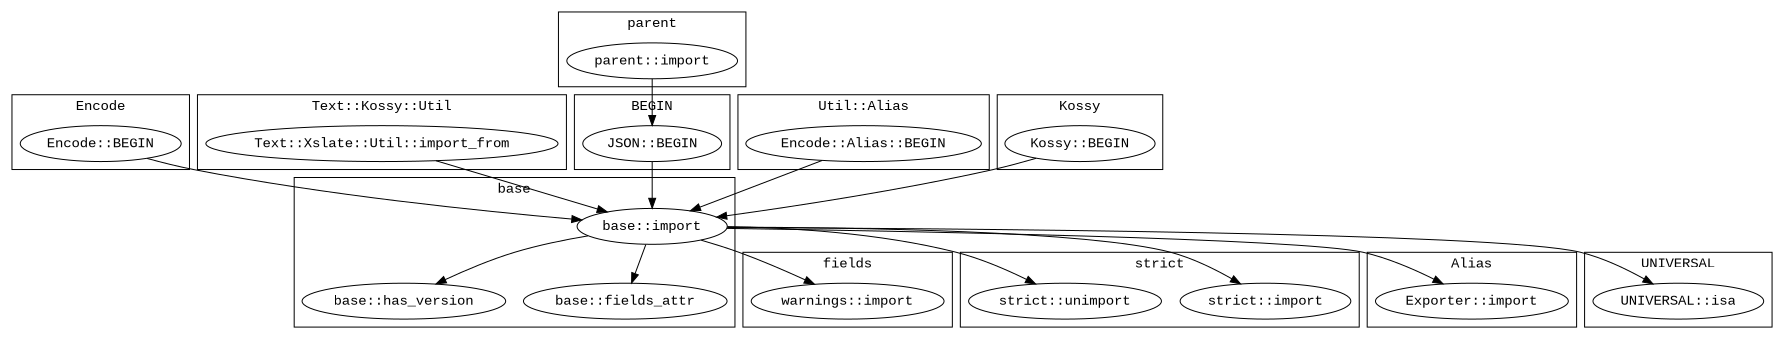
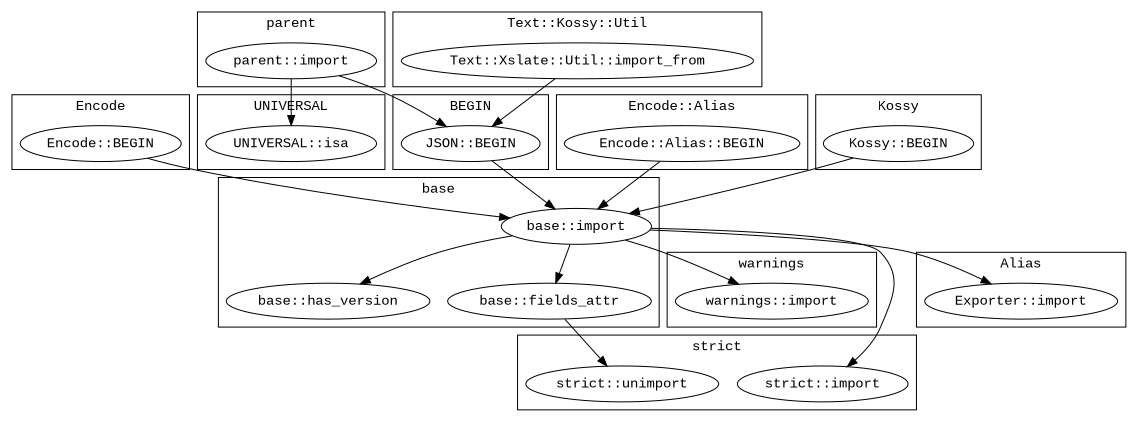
cluster "Util::Alias": label "Util::Alias" -> "Encode::Alias"
edge "Text::Xslate::Util::import_from" -> "base::import": now "Text::Xslate::Util::import_from" -> "JSON::BEGIN"
edge "base::import" -> "UNIVERSAL::isa": now "parent::import" -> "UNIVERSAL::isa"
edge "base::import" -> "strict::unimport": now "base::fields_attr" -> "strict::unimport"
cluster "fields": label "fields" -> "warnings"
